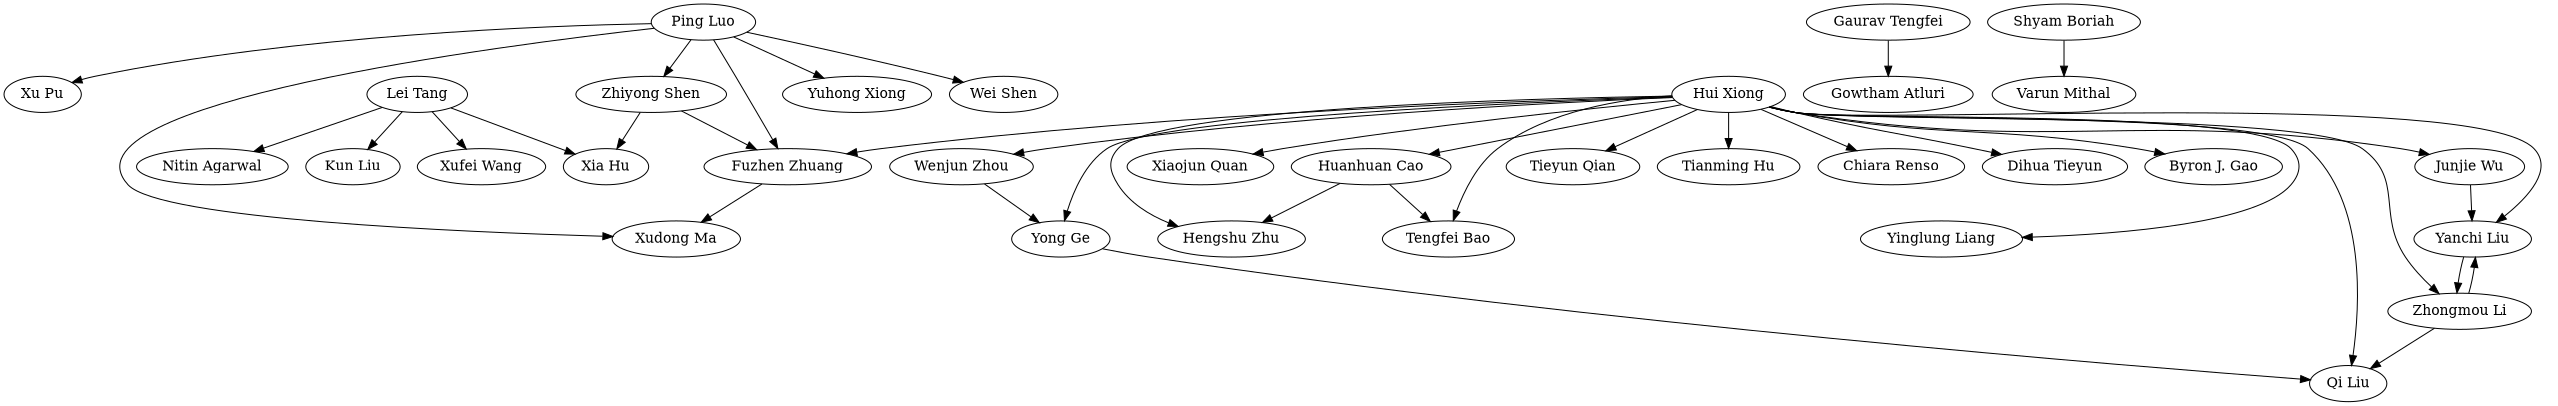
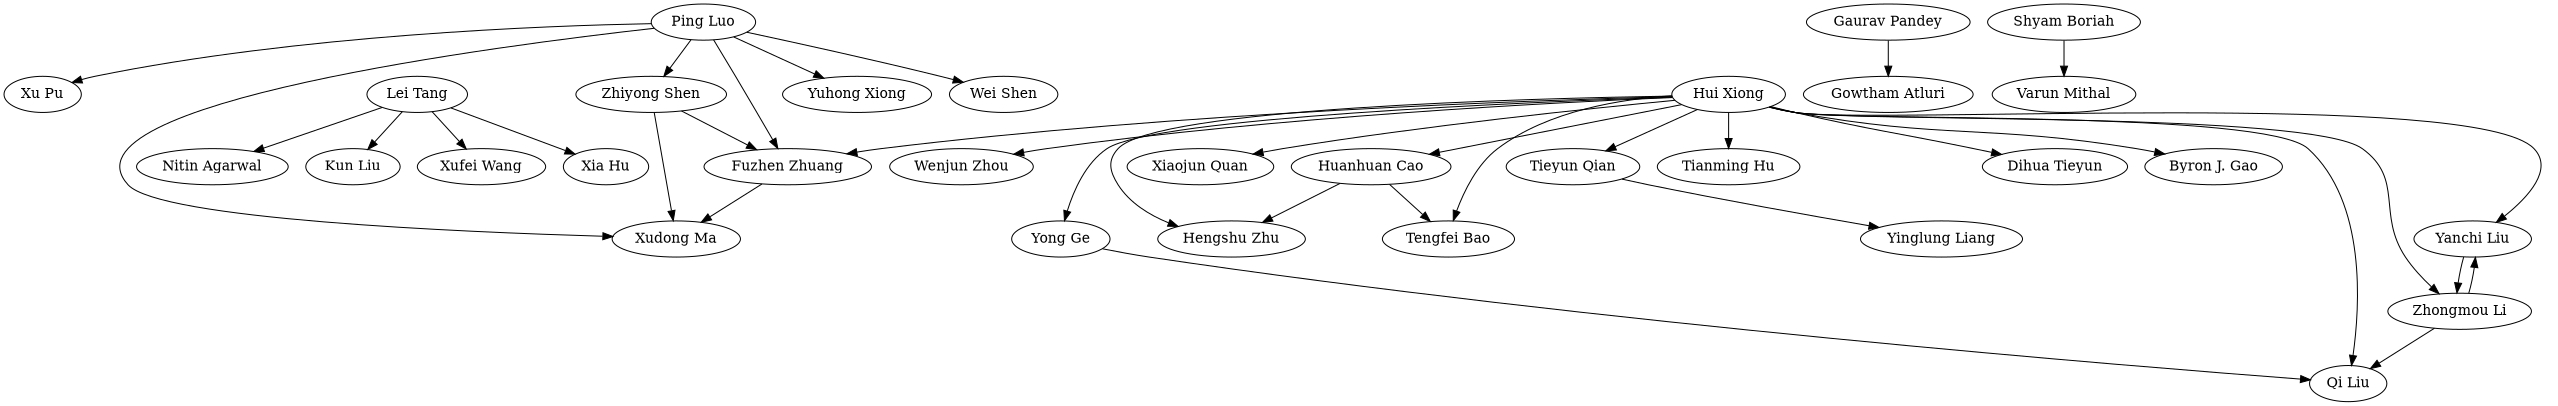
node "Gaurav Tengfei": label "Gaurav Tengfei" -> "Gaurav Pandey"
edge "Zhiyong Shen" -> "Xia Hu": now "Zhiyong Shen" -> "Xudong Ma"
edge "Hui Xiong" -> "Yinglung Liang": now "Tieyun Qian" -> "Yinglung Liang"
node "Chiara Renso": removed
node "Junjie Wu": removed
edge "Wenjun Zhou" -> "Yong Ge": removed
